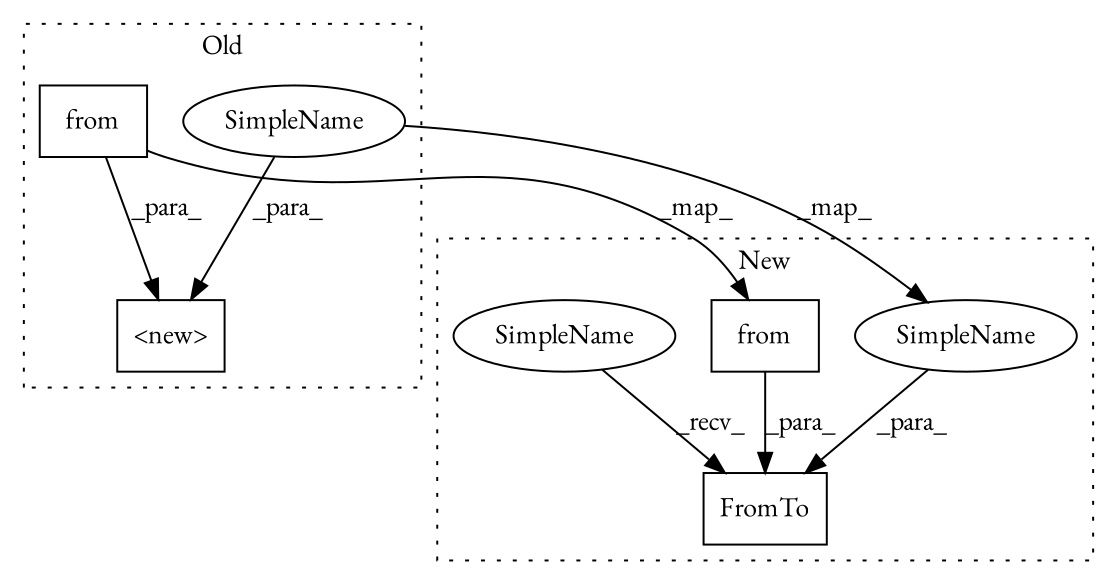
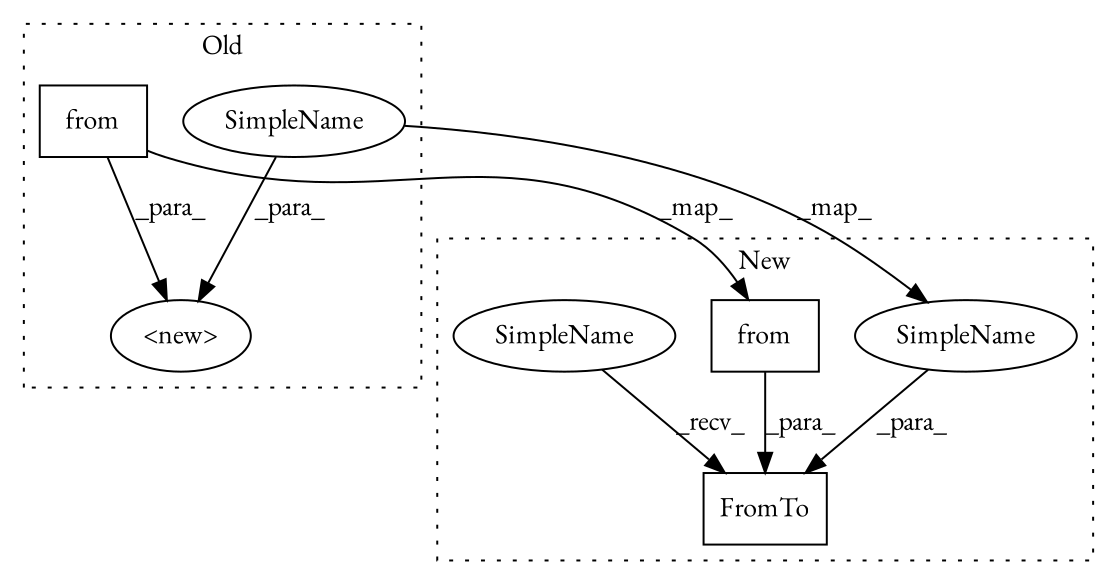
node "<new>": shape box -> ellipse
